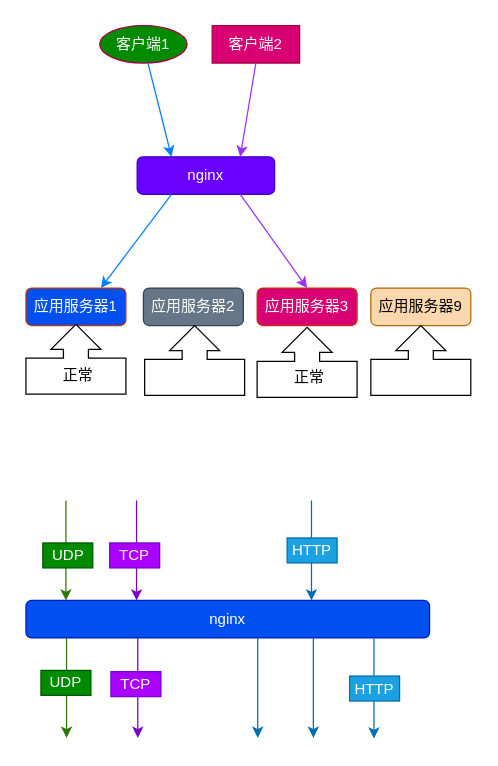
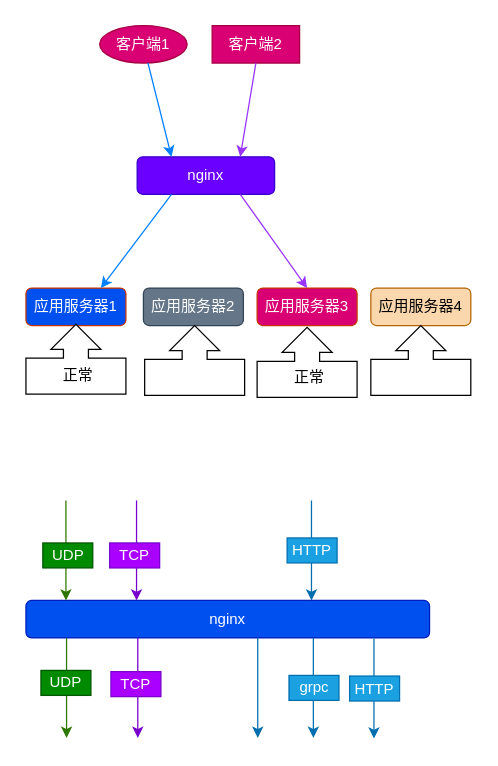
node "客户端1": fillcolor #008a00 -> #d80073
node "应用服务器9": label "应用服务器9" -> "应用服务器4"
node "grpc": added
